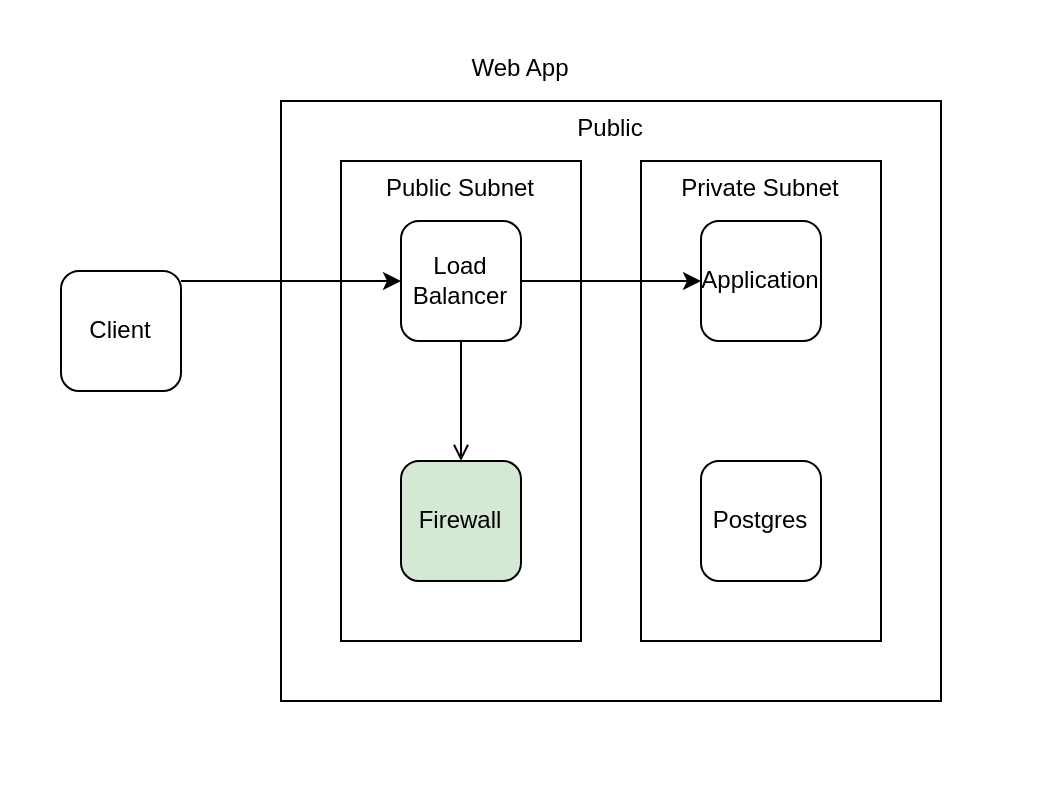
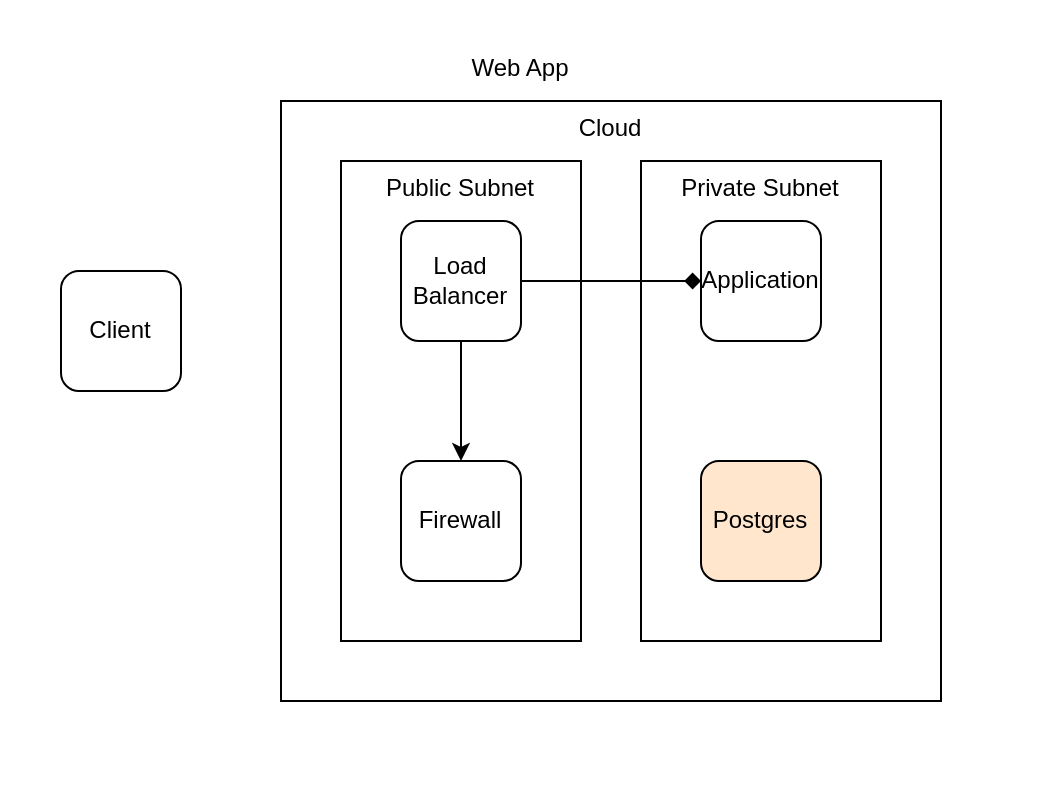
node "Public": label "Public" -> "Cloud"
edge "Client" -> "Load Balancer": removed
edge "Load Balancer" -> "Application": arrowhead classic -> diamond
edge "Load Balancer" -> "Firewall": arrowhead open -> classic
node "Firewall": fillcolor #d5e8d4 -> #ffffff
node "Postgres": fillcolor #ffffff -> #ffe6cc
